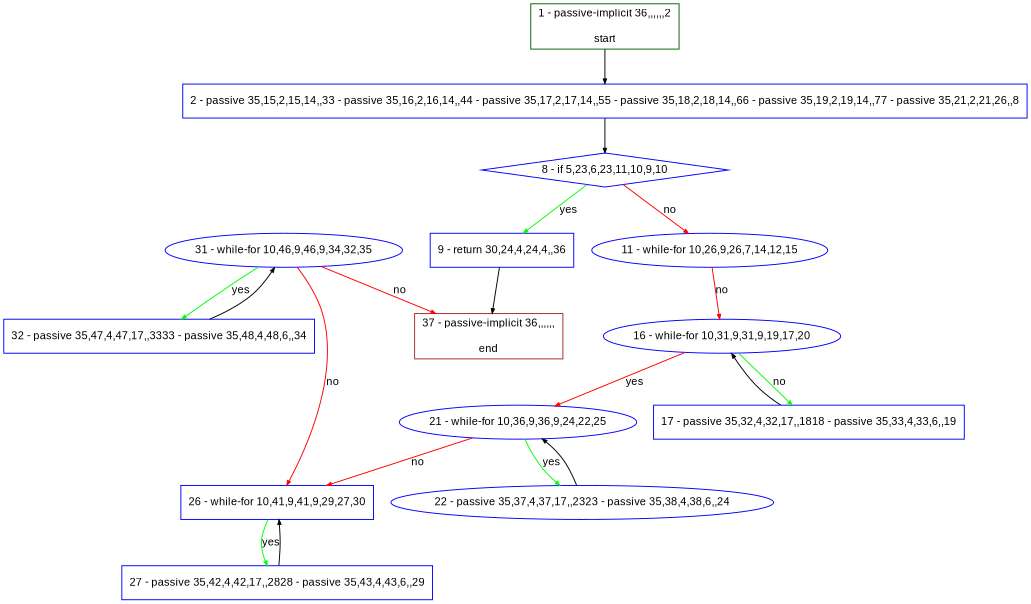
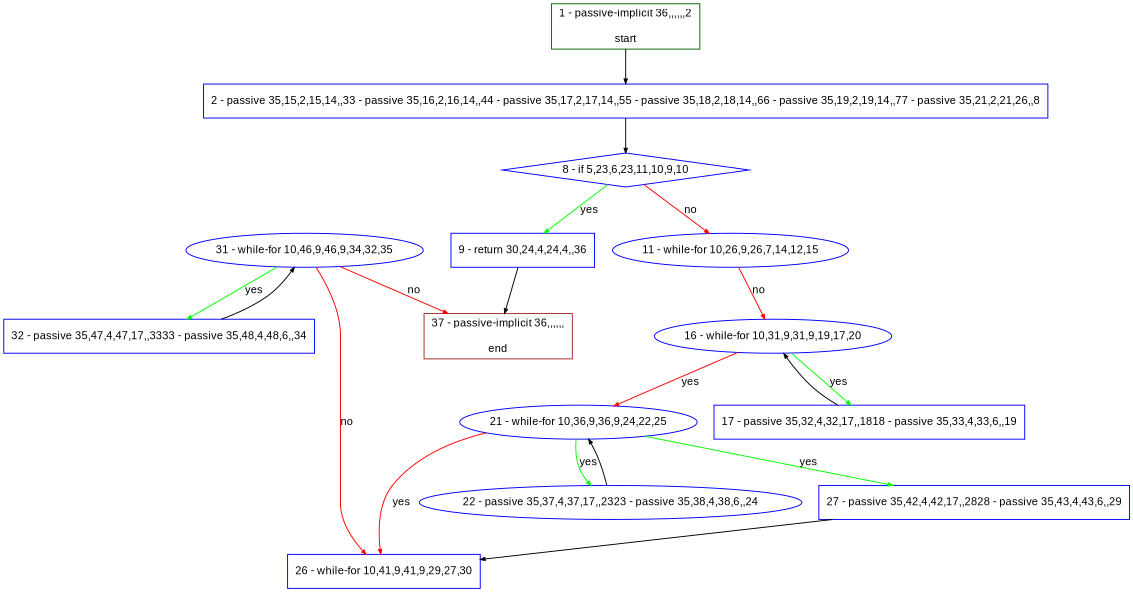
edge "16 - while-for 10,31,9,31,9,19,17,20" -> "17 - passive 35,32,4,32,17,,1818 - passive 35,33,4,33,6,,19": label "no" -> "yes"
edge "21 - while-for 10,36,9,36,9,24,22,25" -> "26 - while-for 10,41,9,41,9,29,27,30": label "no" -> "yes"
edge "26 - while-for 10,41,9,41,9,29,27,30" -> "27 - passive 35,42,4,42,17,,2828 - passive 35,43,4,43,6,,29": now "21 - while-for 10,36,9,36,9,24,22,25" -> "27 - passive 35,42,4,42,17,,2828 - passive 35,43,4,43,6,,29"
